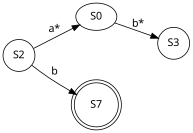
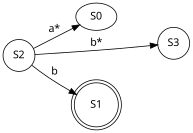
edge "S0" -> "S3": now "S2" -> "S3"
node "S7": label "S7" -> "S1"
